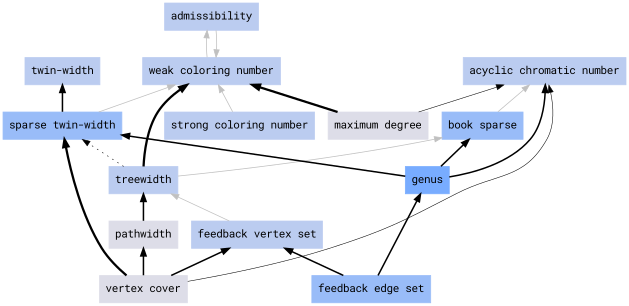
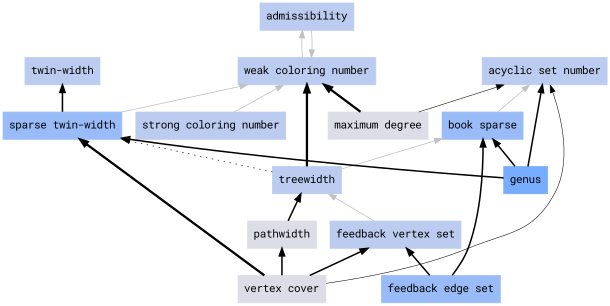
node "acyclic chromatic number": label "acyclic chromatic number" -> "acyclic set number"
edge "feedback edge set" -> "genus": now "feedback edge set" -> "book sparse"
